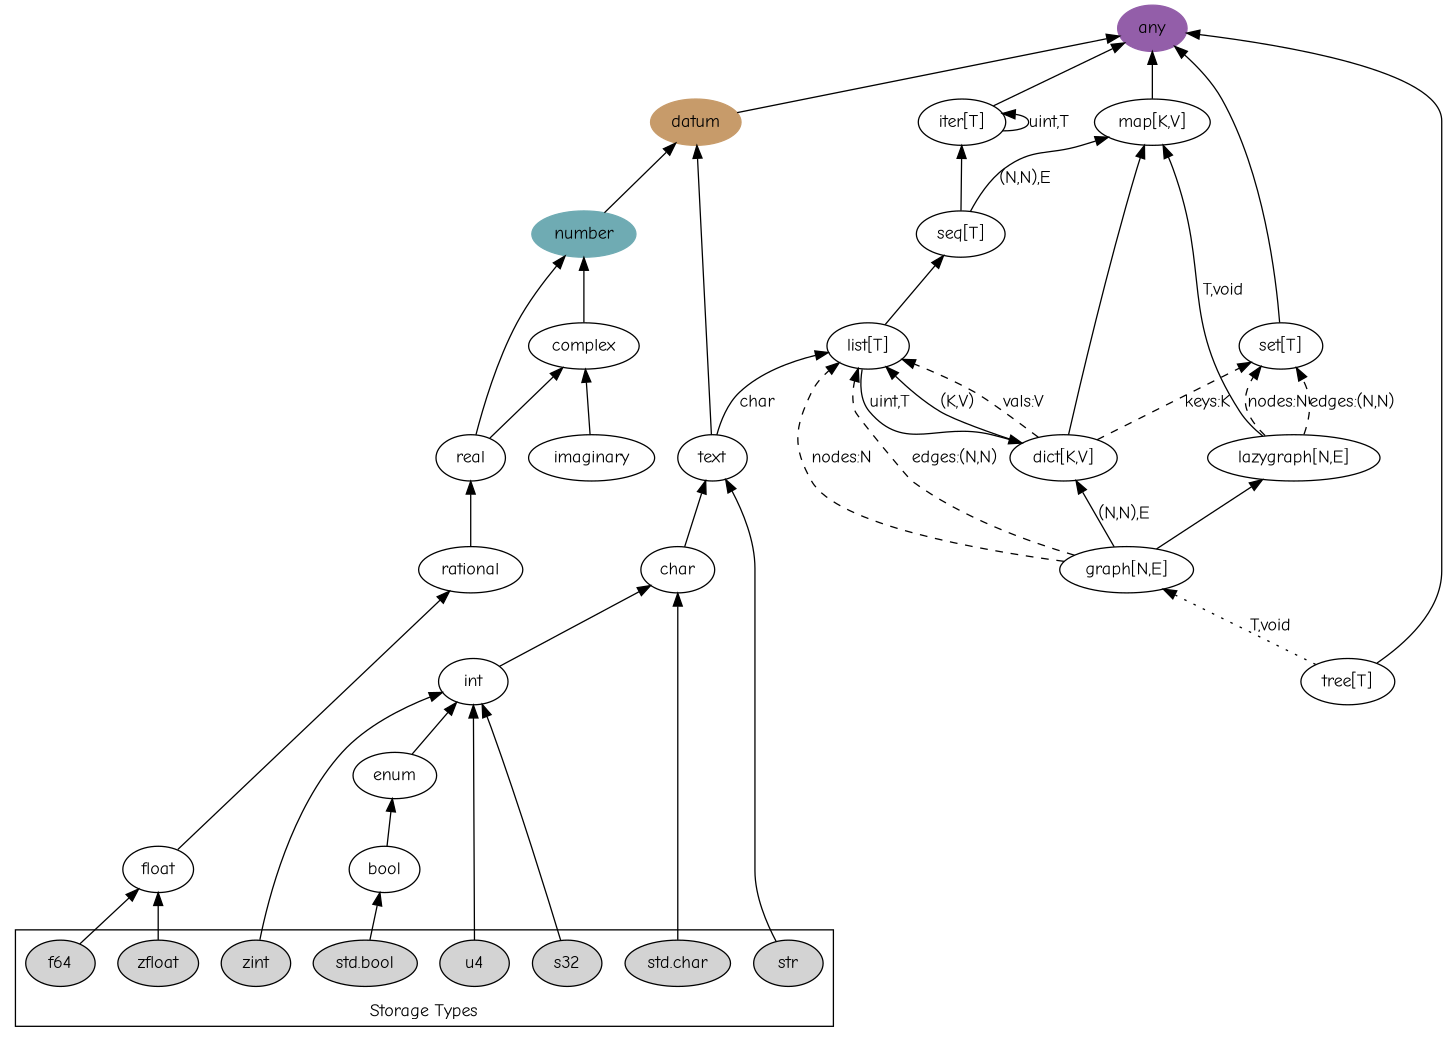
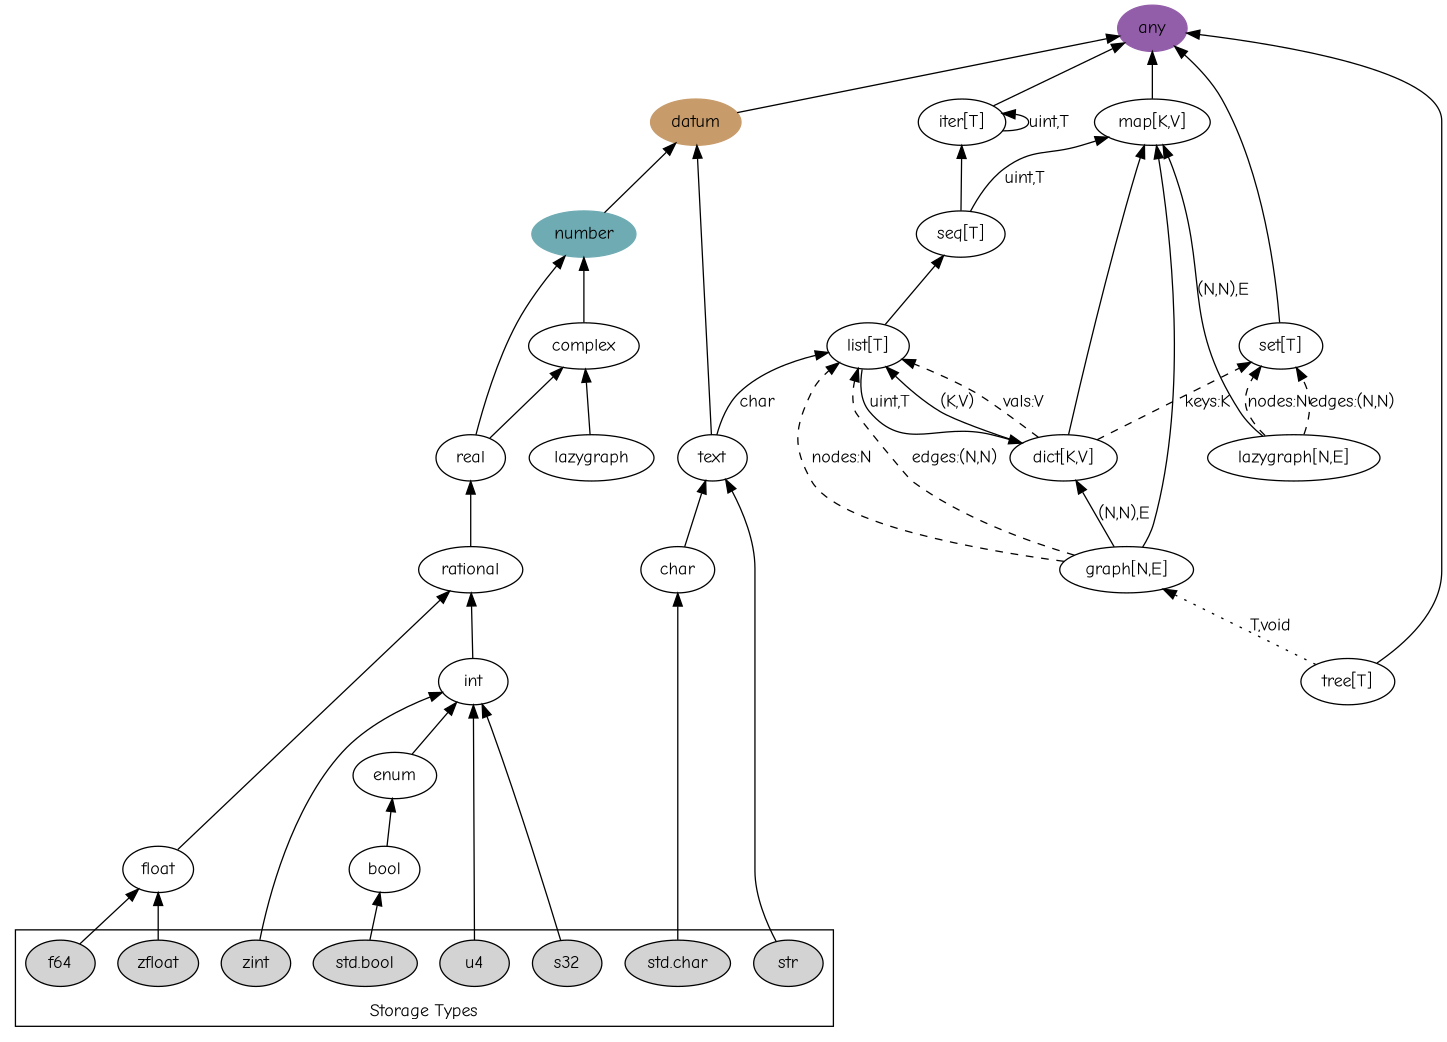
edge "seq[T]" -> "map[K,V]": label "(N,N),E" -> "uint,T"
edge "lazygraph[N,E]" -> "map[K,V]": label "T,void" -> "(N,N),E"
node "imaginary": label "imaginary" -> "lazygraph"
edge "graph[N,E]" -> "lazygraph[N,E]": now "graph[N,E]" -> "map[K,V]"
edge "int" -> "char": now "int" -> "rational"
